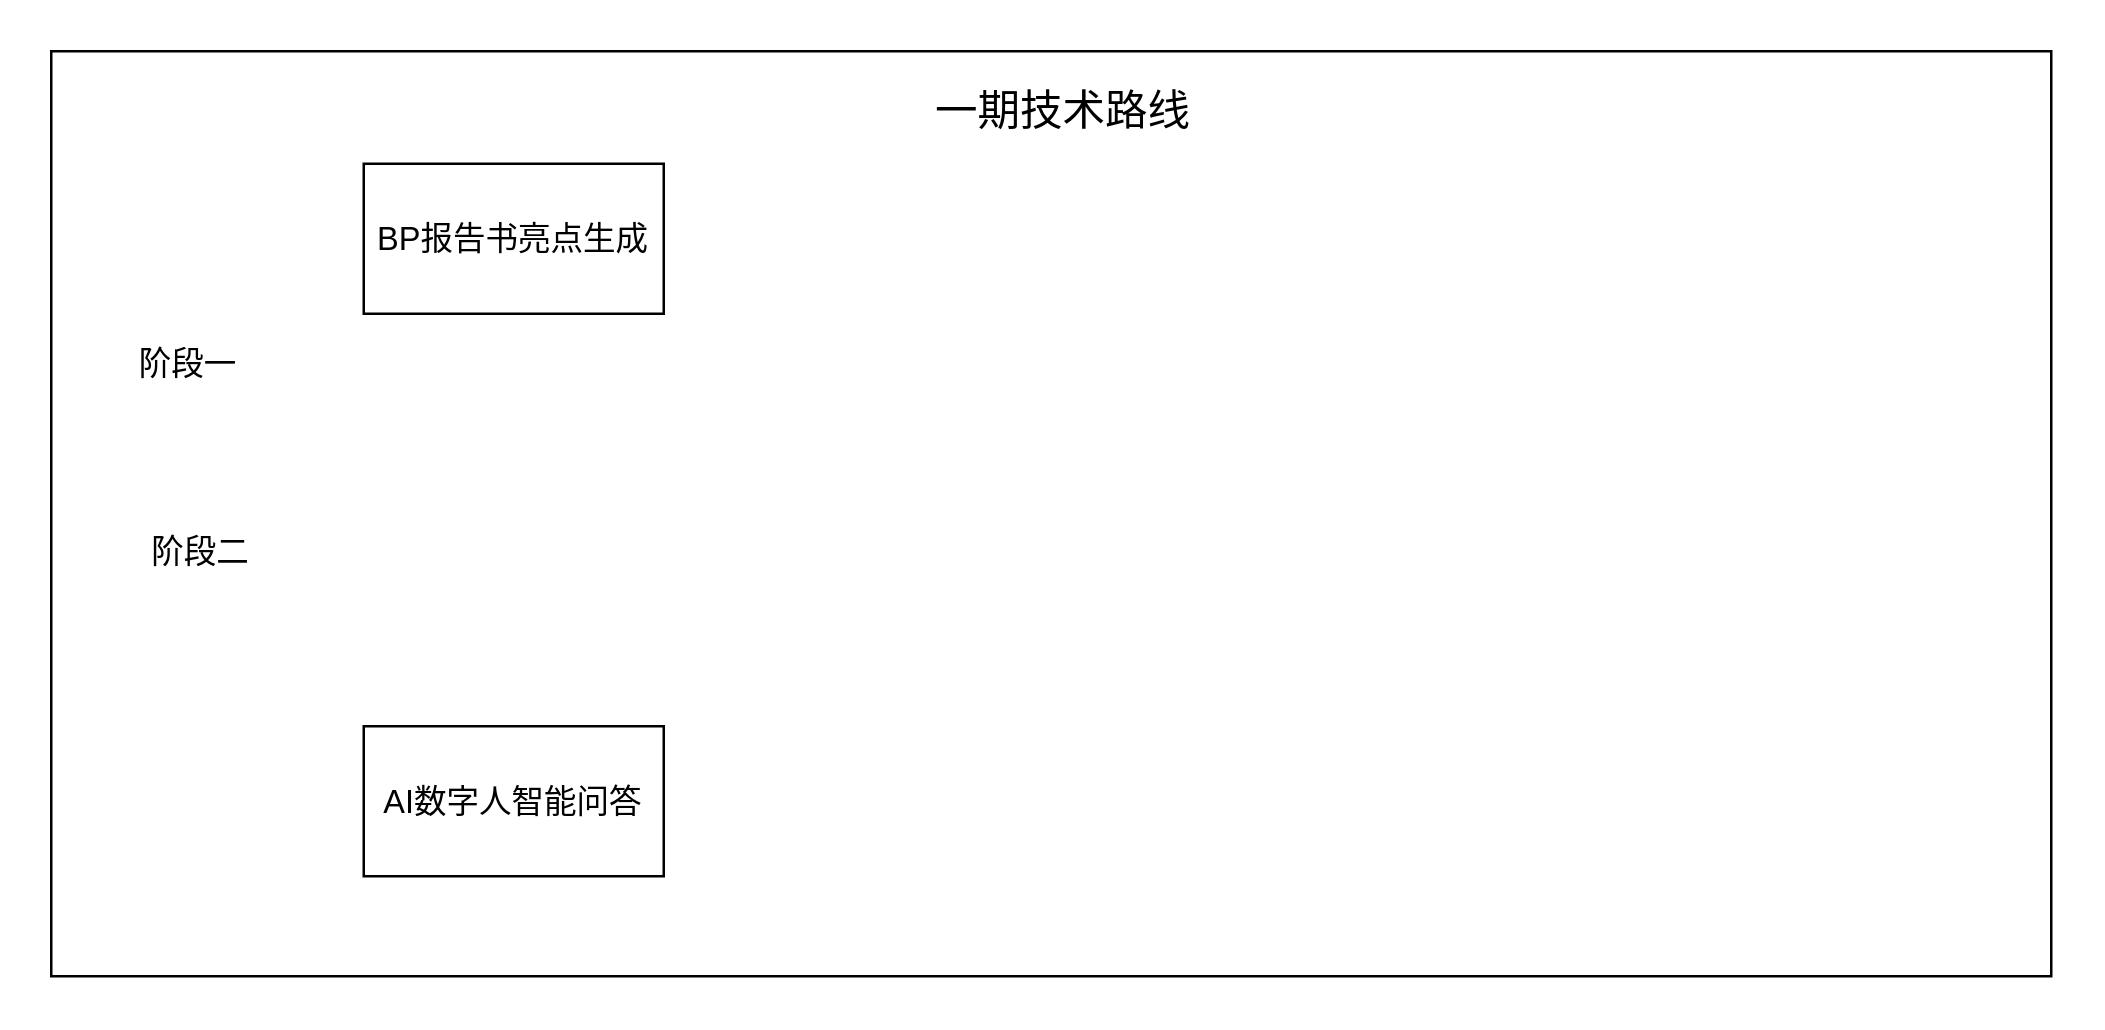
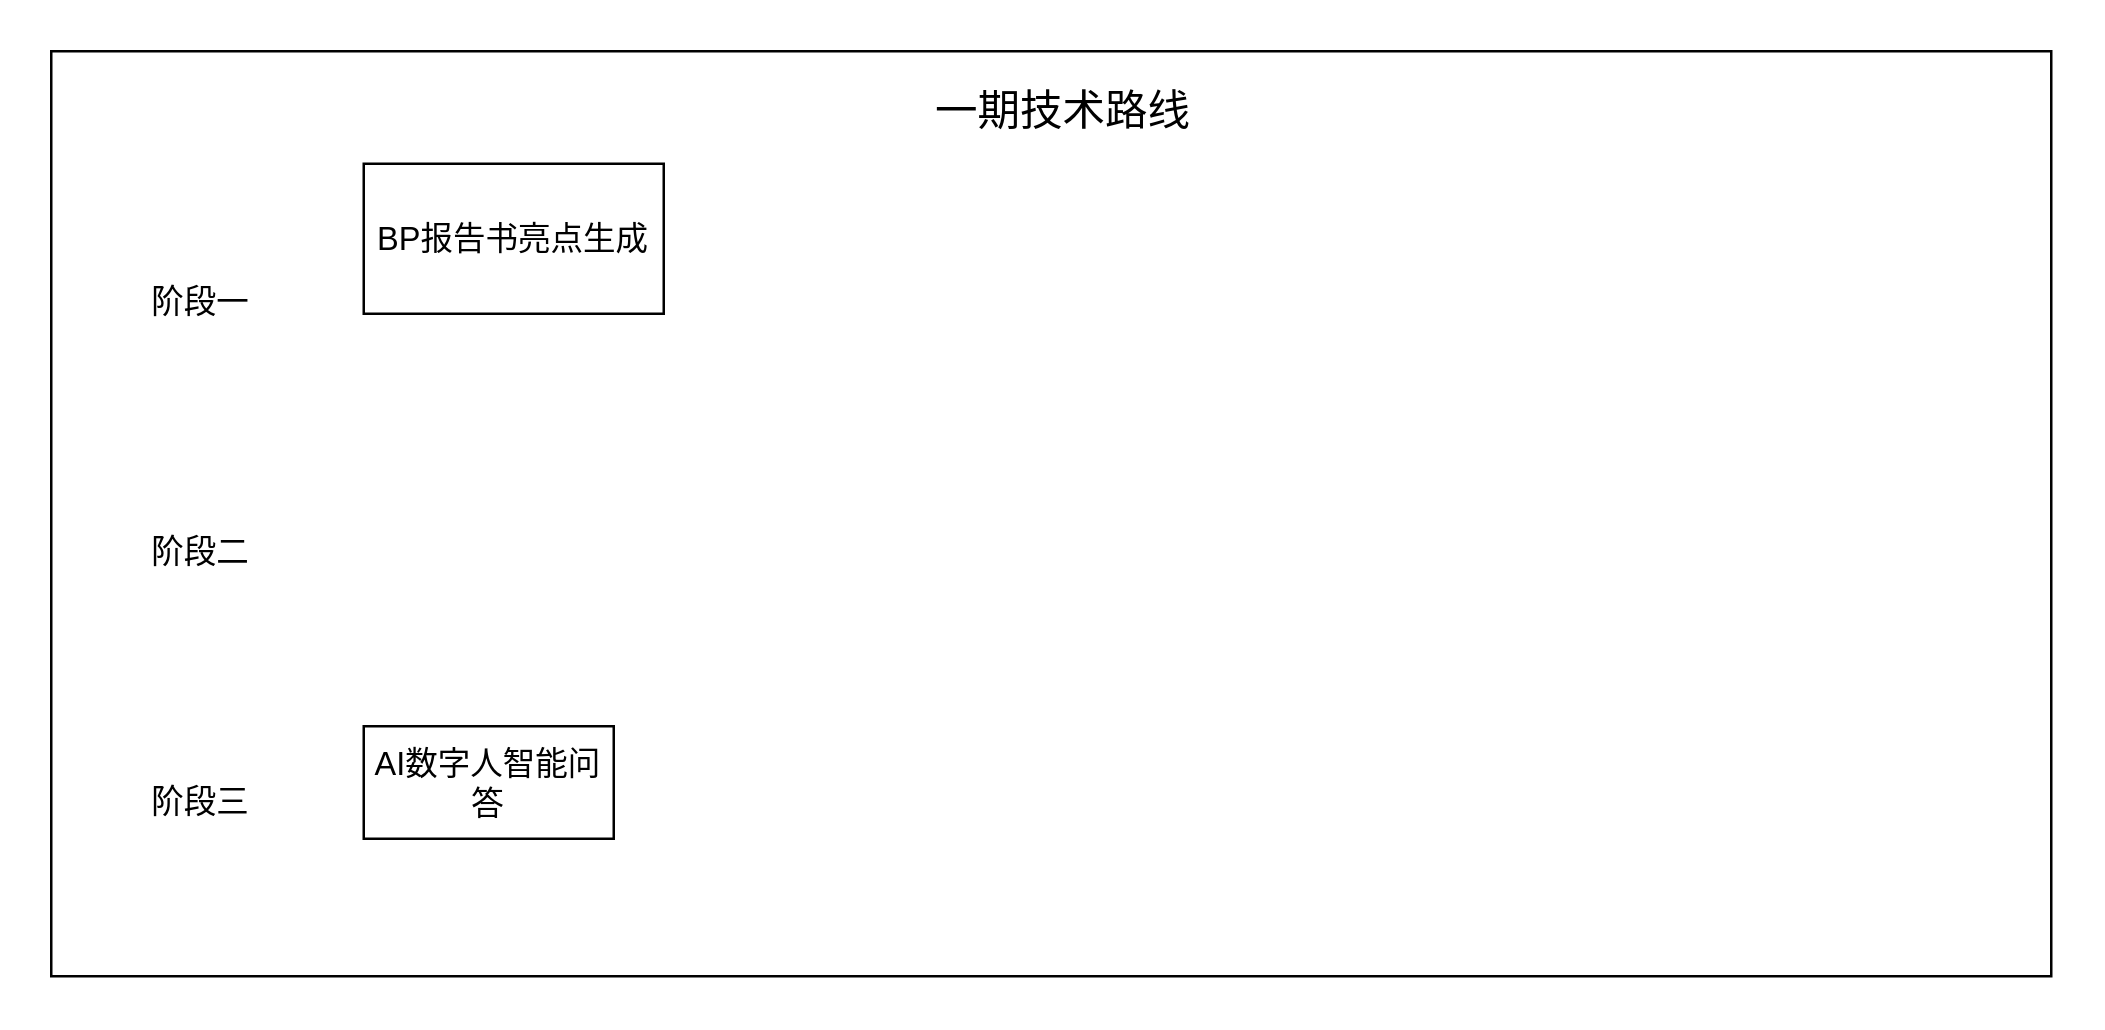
node "阶段一": moved (189, 364) -> (201, 301)
node "阶段三": added
node "AI数字人智能问答": size 300x150 -> 250x113
